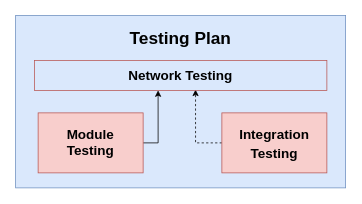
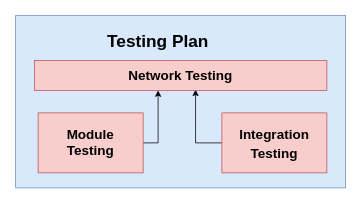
node "Testing Plan": moved (180, 38) -> (158, 42)
node "Network Testing": fillcolor #dae8fc -> #f8cecc
edge "Integration Testing" -> "Network Testing": style dashed -> solid
